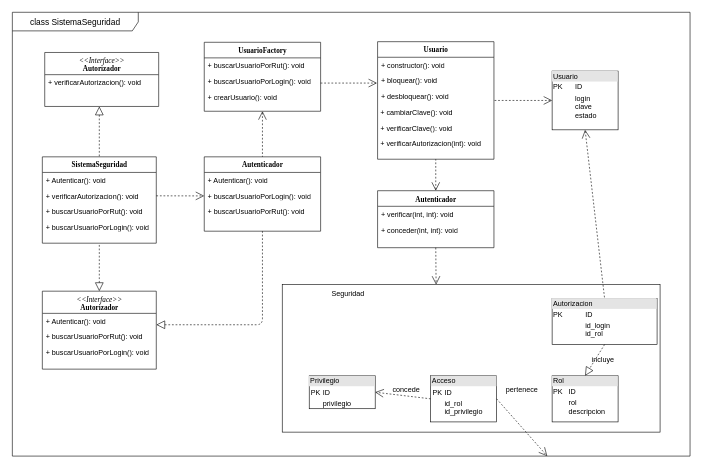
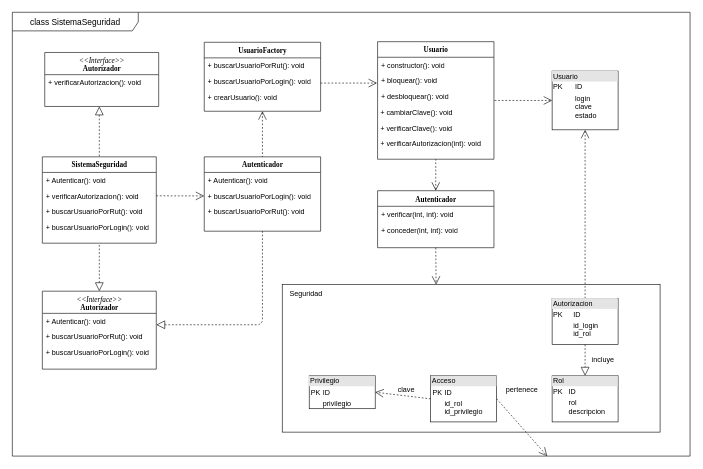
node "Seguridad": moved (348, 294) -> (306, 294)
node "Autorizacion PK ID id_login id_rol": size 105x46 -> 66x46
node "concede": label "concede" -> "clave"
